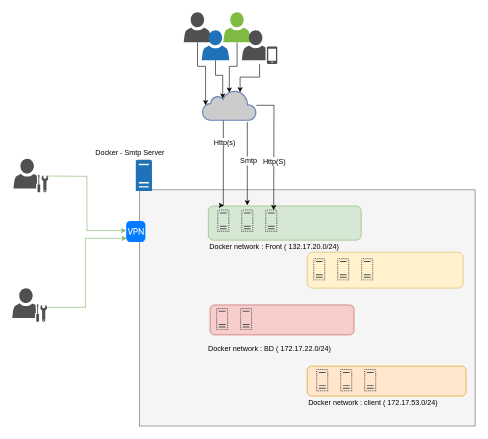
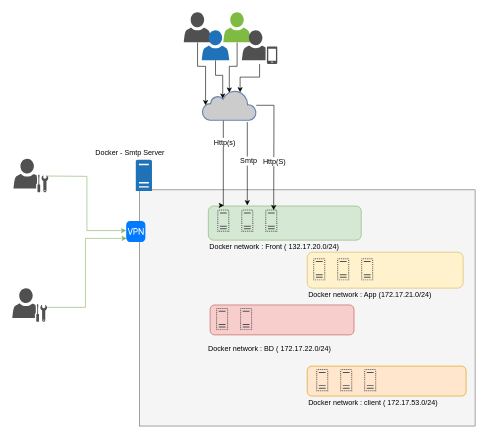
node "Docker network : App (172.17.21.0/24)": added
